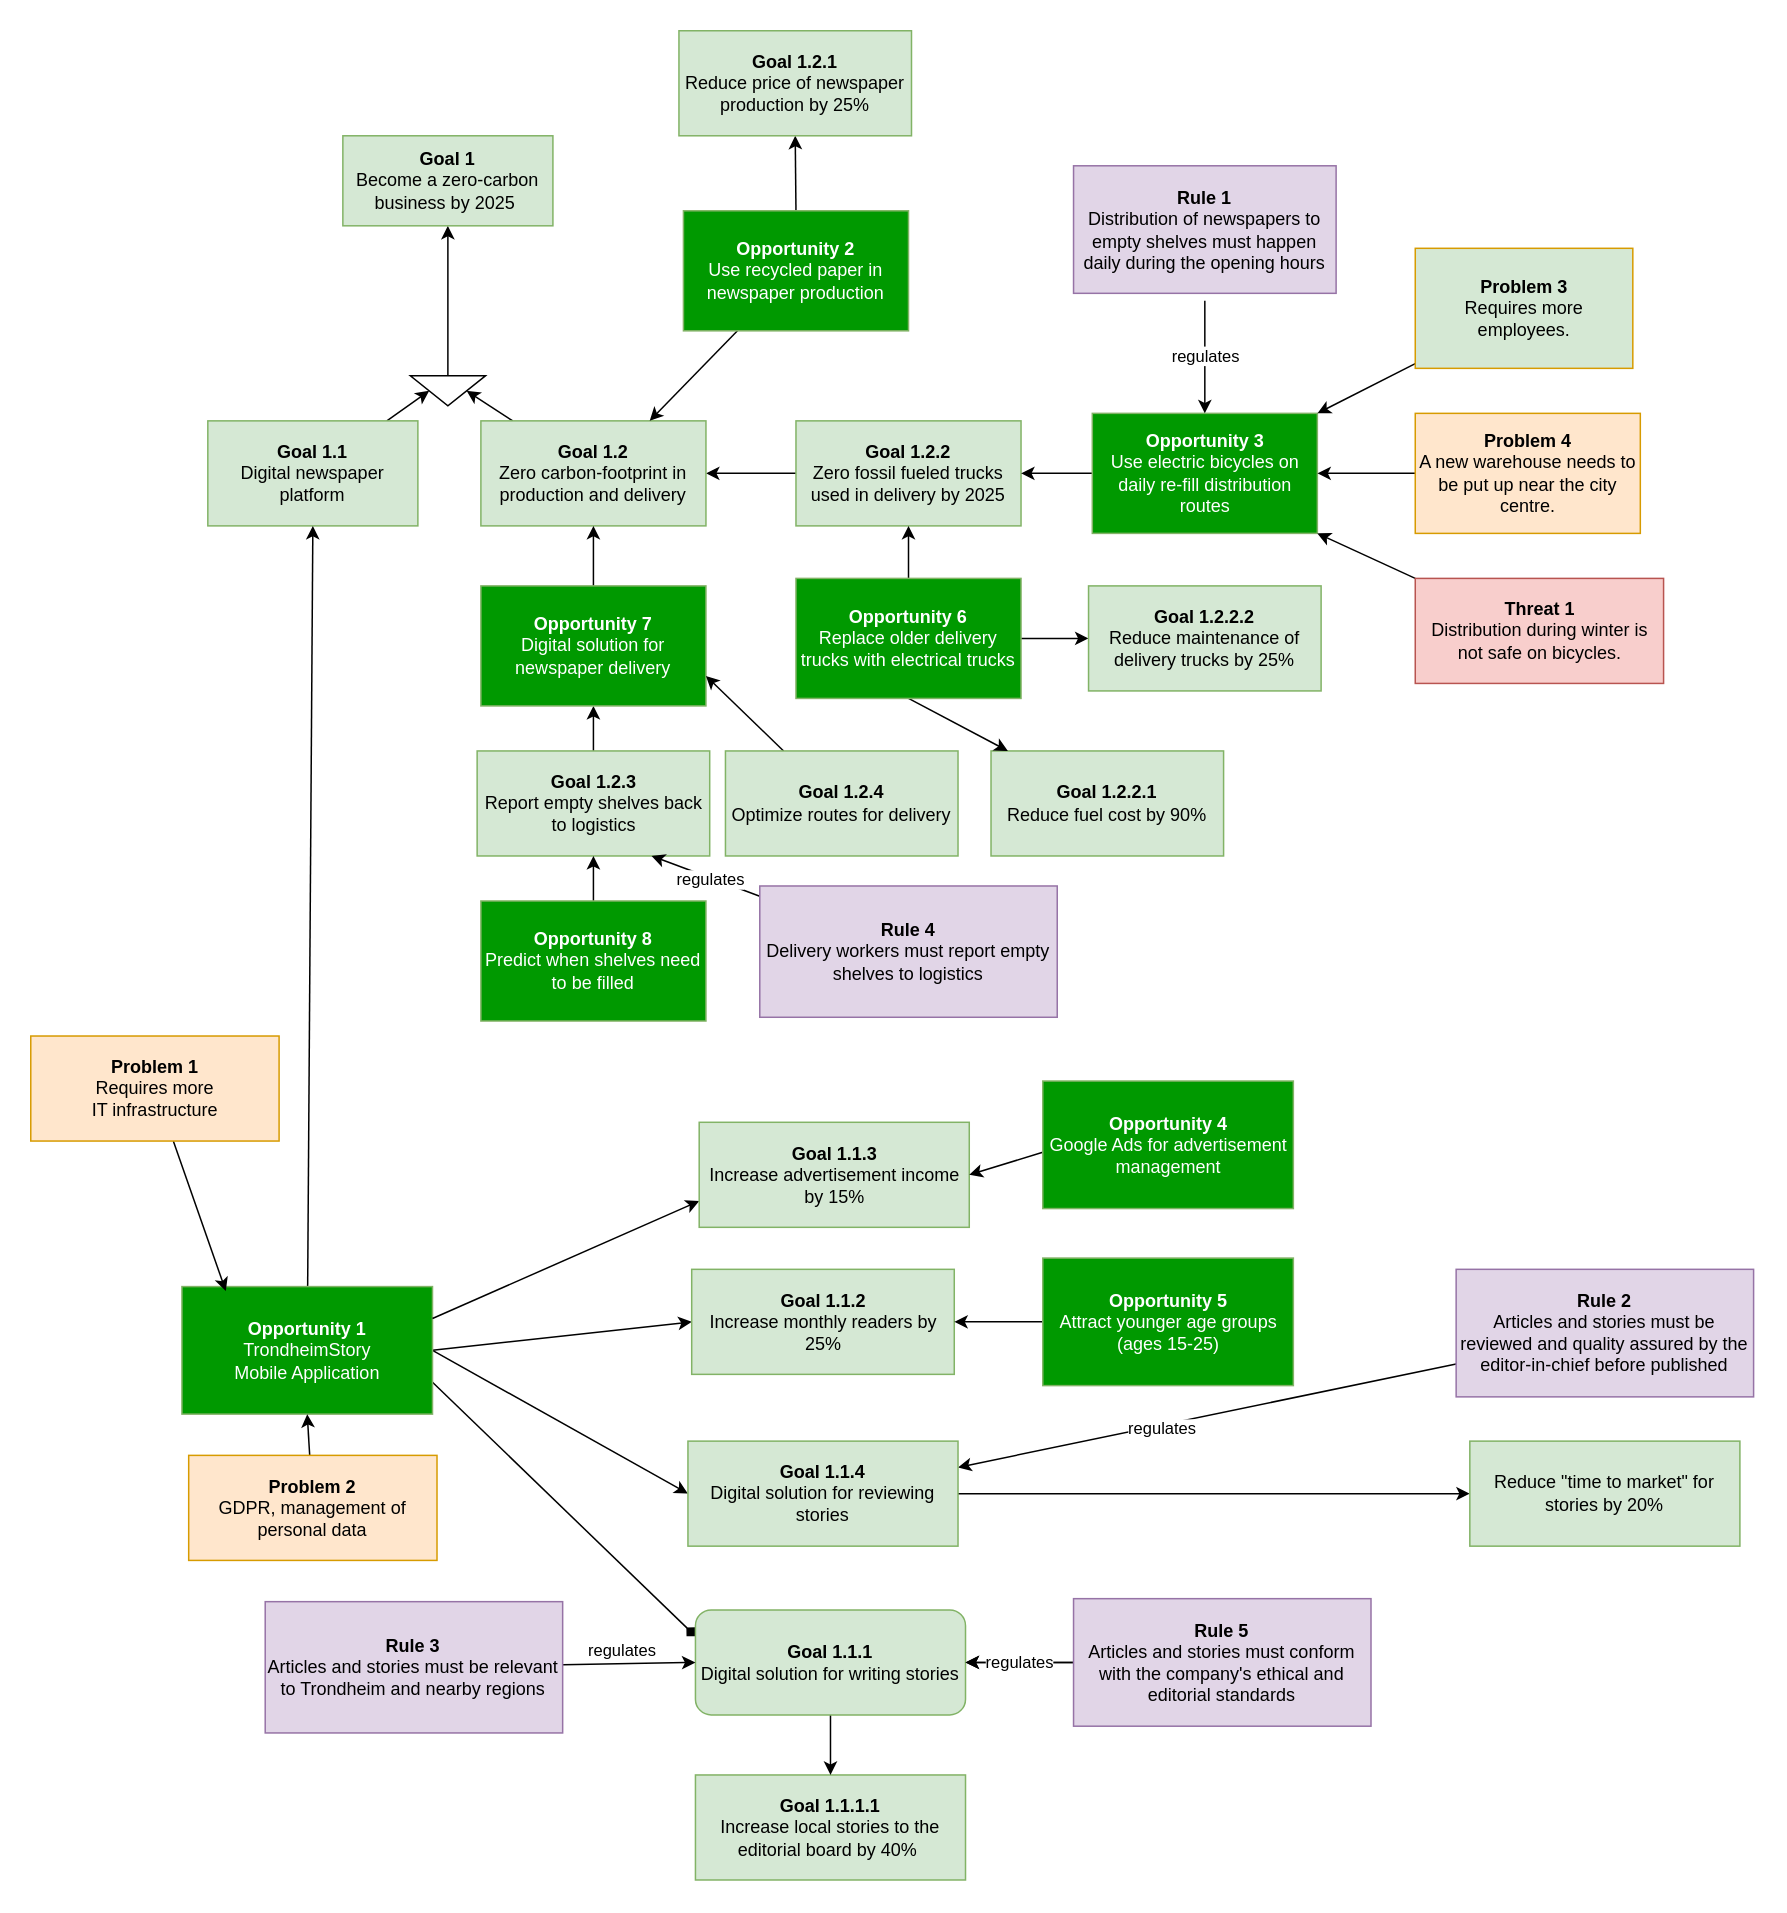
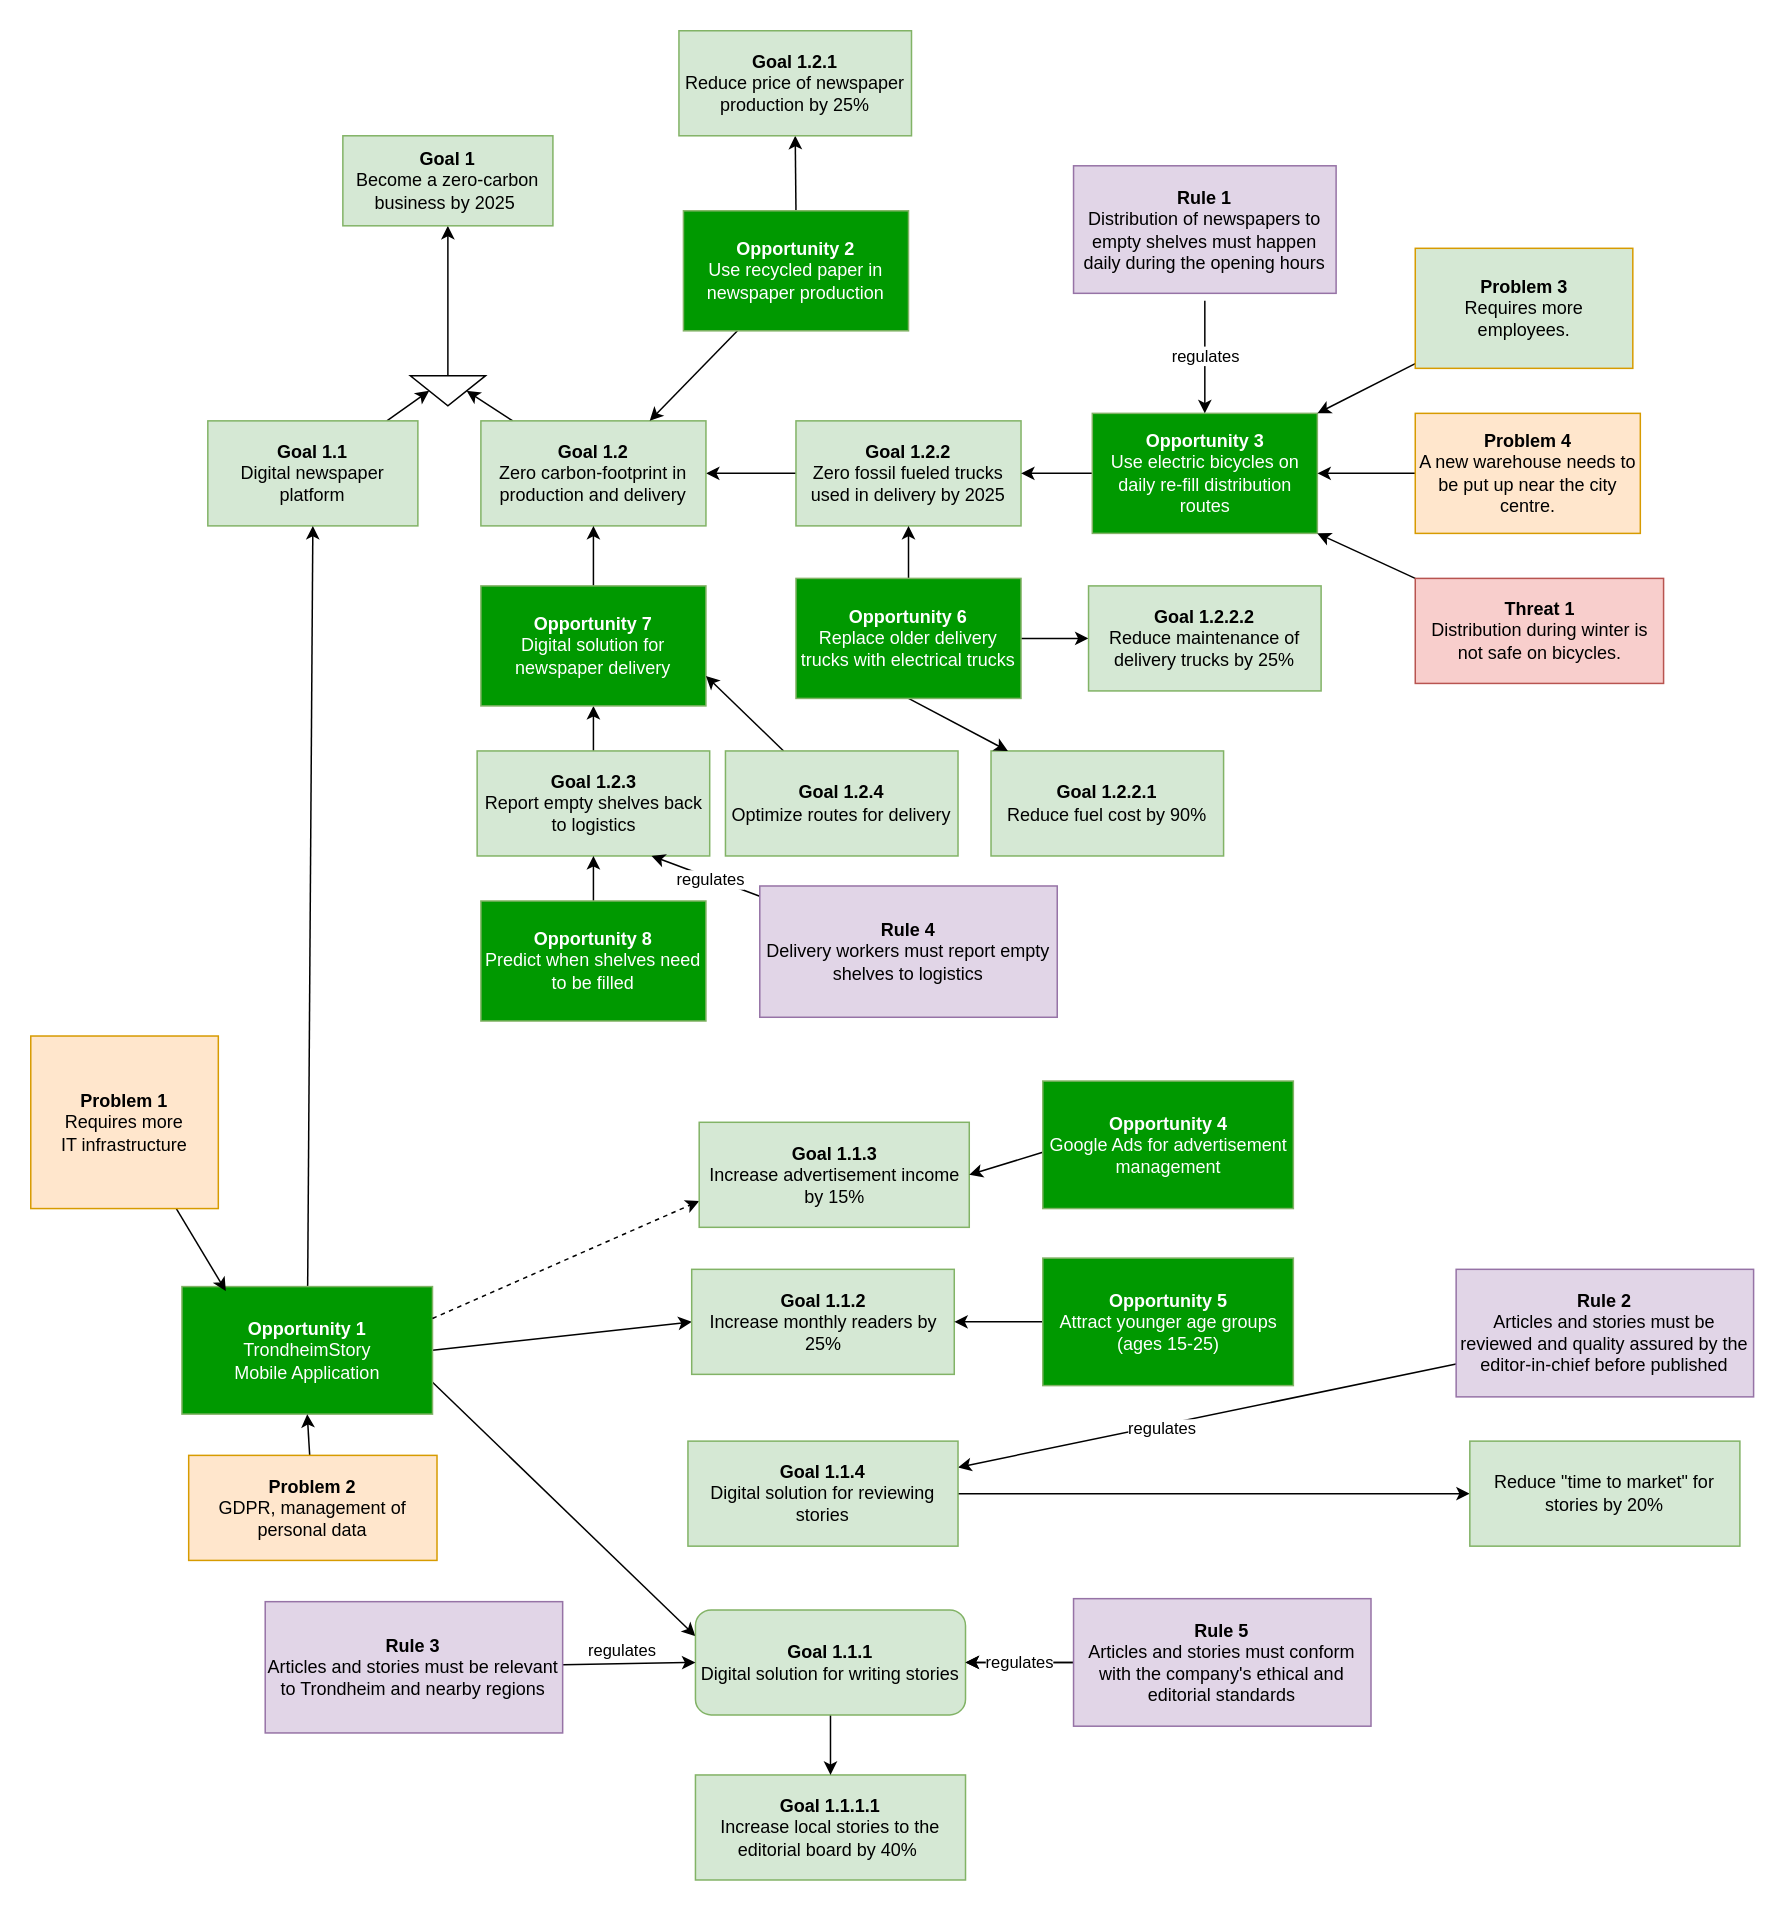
node "Problem 1 Requires more IT infrastructure": size 248x105 -> 188x173
edge "Opportunity 1 TrondheimStory Mobile Application" -> "Goal 1.1.3 Increase advertisement income by 15%": style solid -> dashed
edge "Opportunity 1 TrondheimStory Mobile Application" -> "Goal 1.1.4 Digital solution for reviewing stories": removed
edge "Opportunity 1 TrondheimStory Mobile Application" -> "Goal 1.1.1 Digital solution for writing stories": arrowhead diamond -> classic
